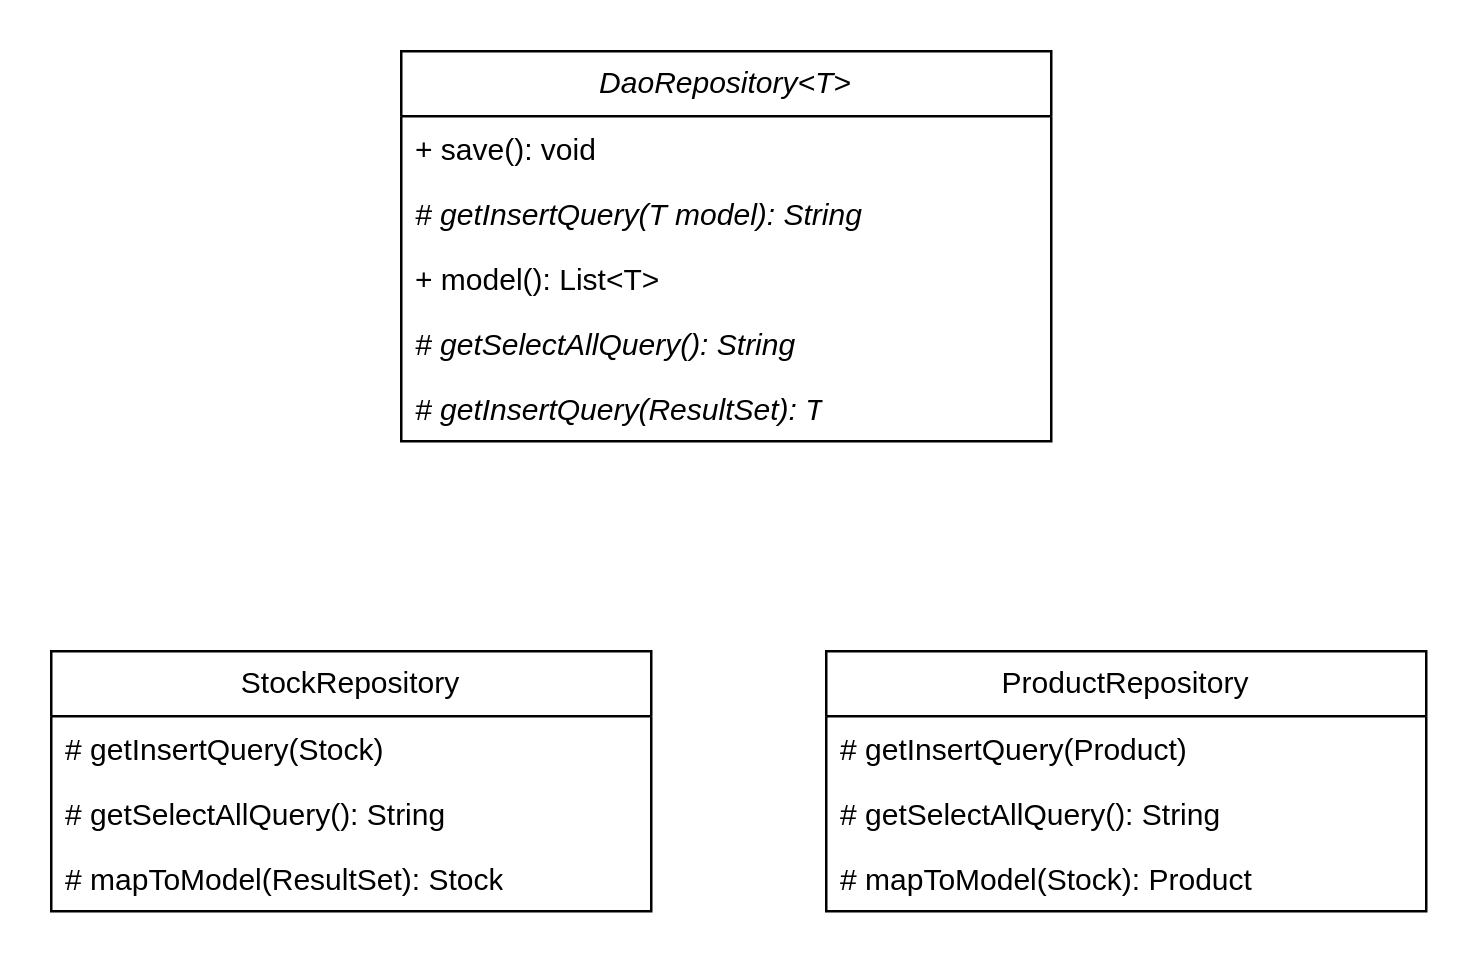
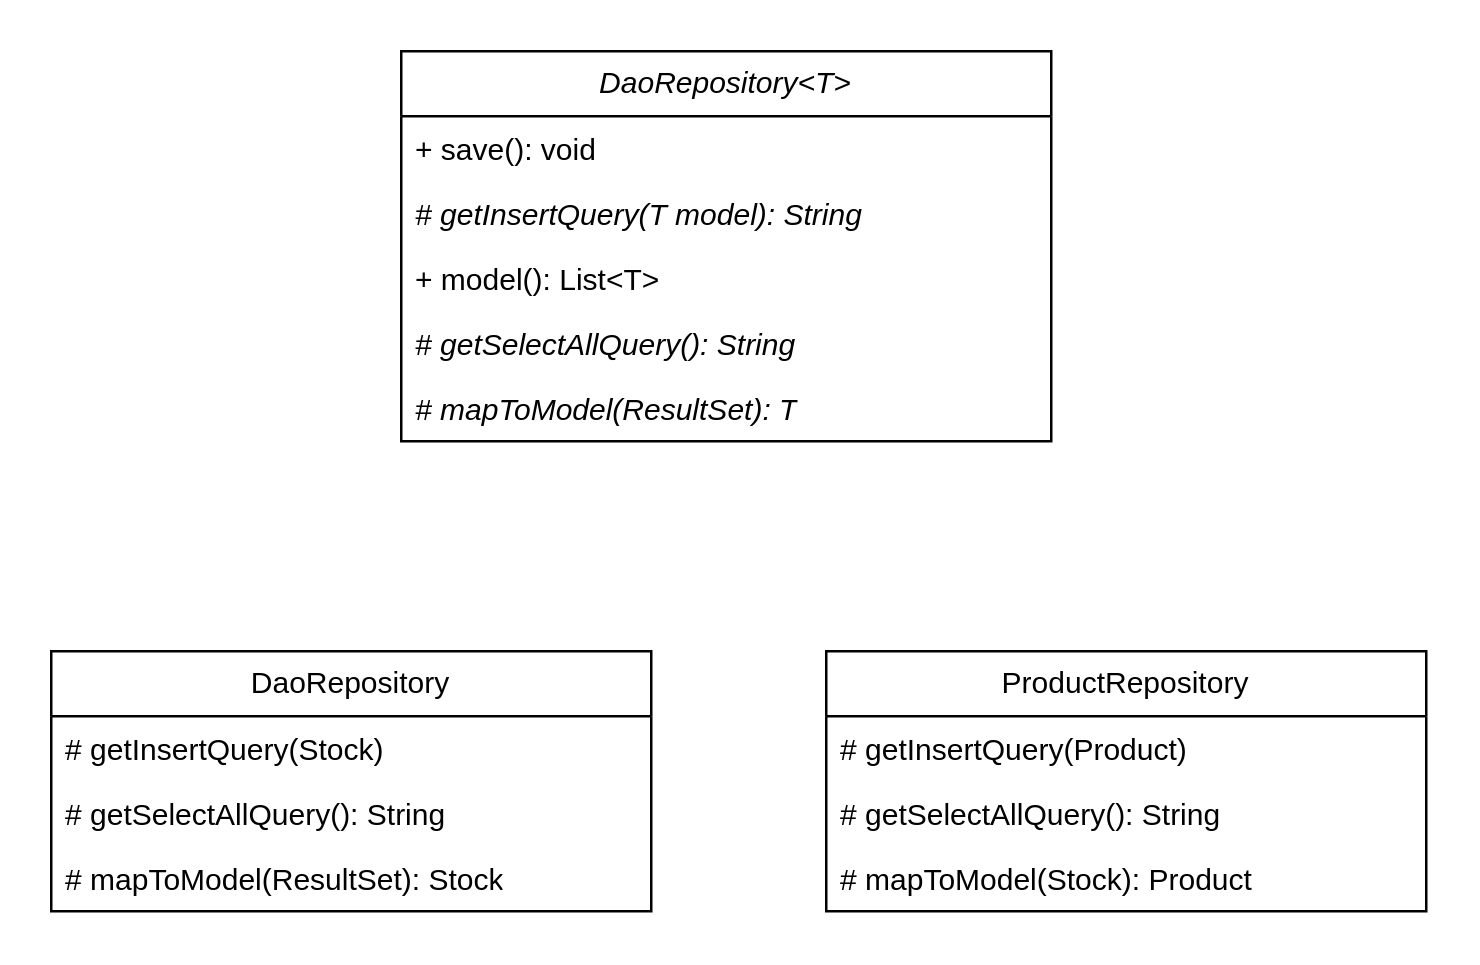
node "# getInsertQuery(ResultSet): T": label "# getInsertQuery(ResultSet): T" -> "# mapToModel(ResultSet): T"
node "StockRepository": label "StockRepository" -> "DaoRepository"
